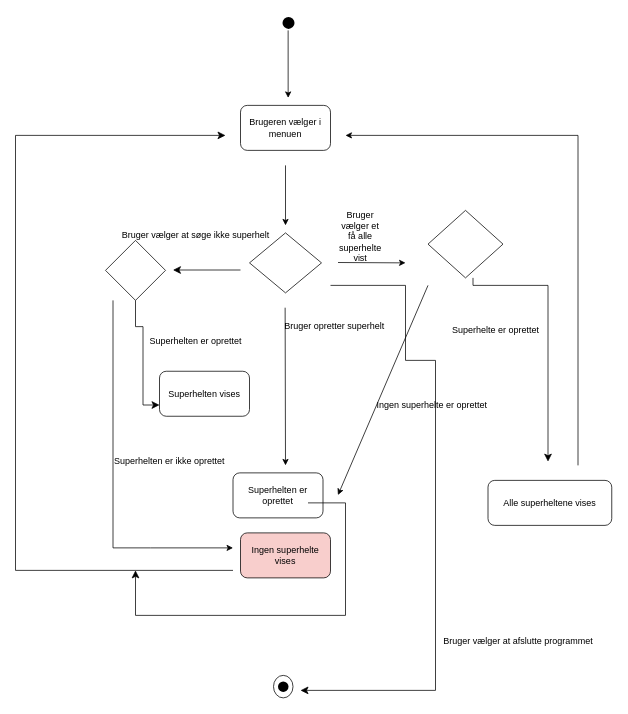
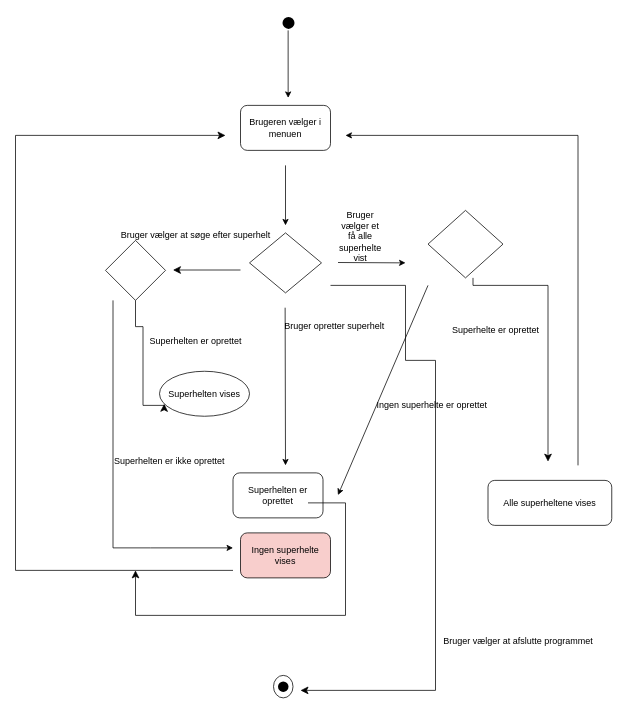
node "Bruger vælger at søge ikke superhelt": label "Bruger vælger at søge ikke superhelt" -> "Bruger vælger at søge efter superhelt"
node "Superhelten vises": shape rounded rectangle -> ellipse
